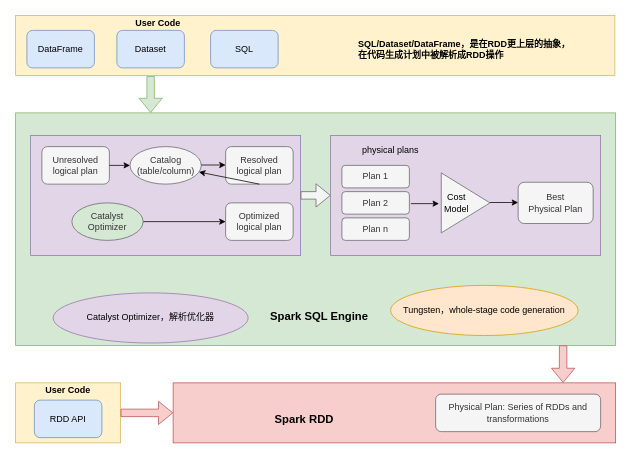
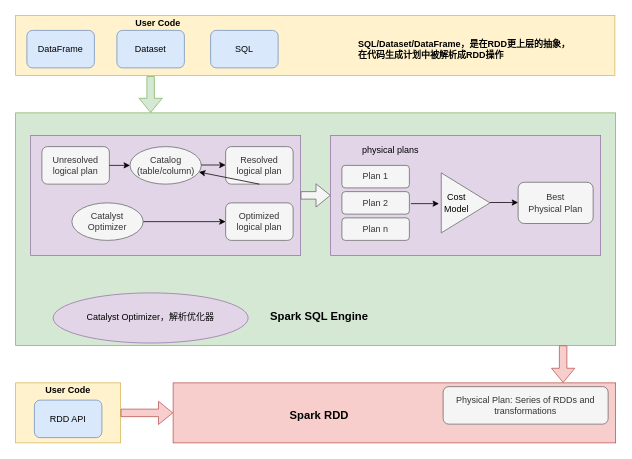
node "Catalyst Optimizer": fillcolor #d5e8d4 -> #f5f5f5
node "Tungsten，whole-stage code generation": removed
node "Physical Plan: Series of RDDs and transformations": moved (518, 413) -> (525, 405)
node "Spark RDD": moved (304, 419) -> (319, 415)
